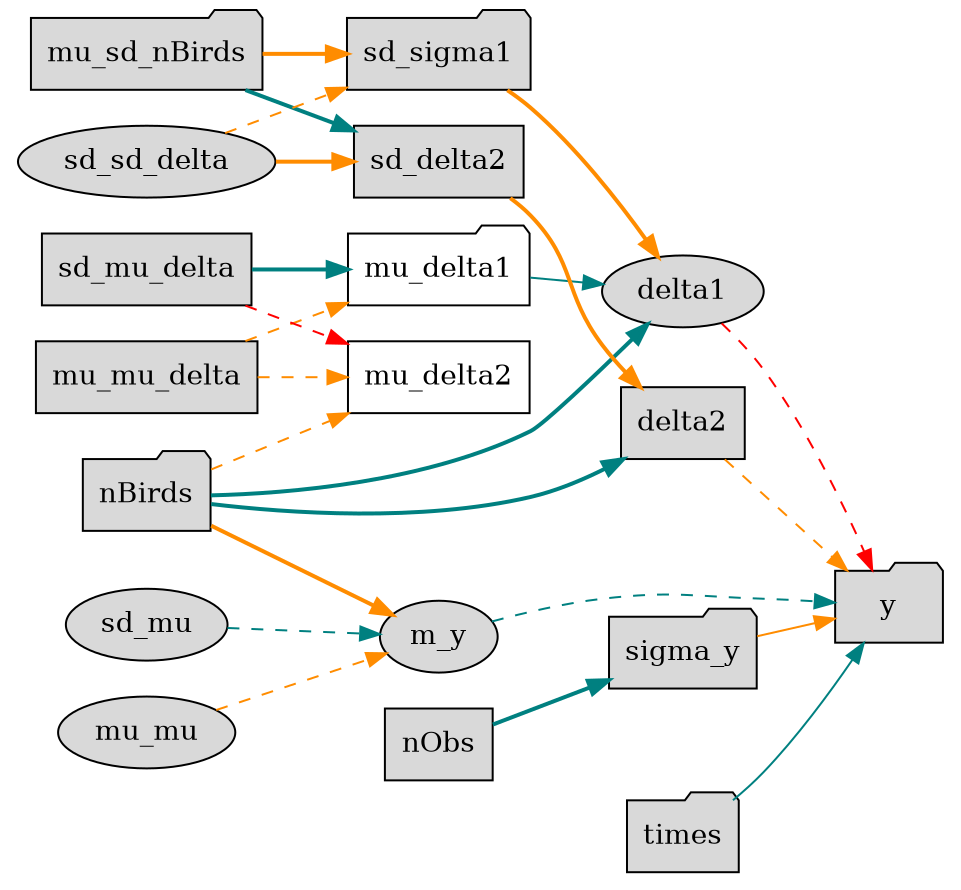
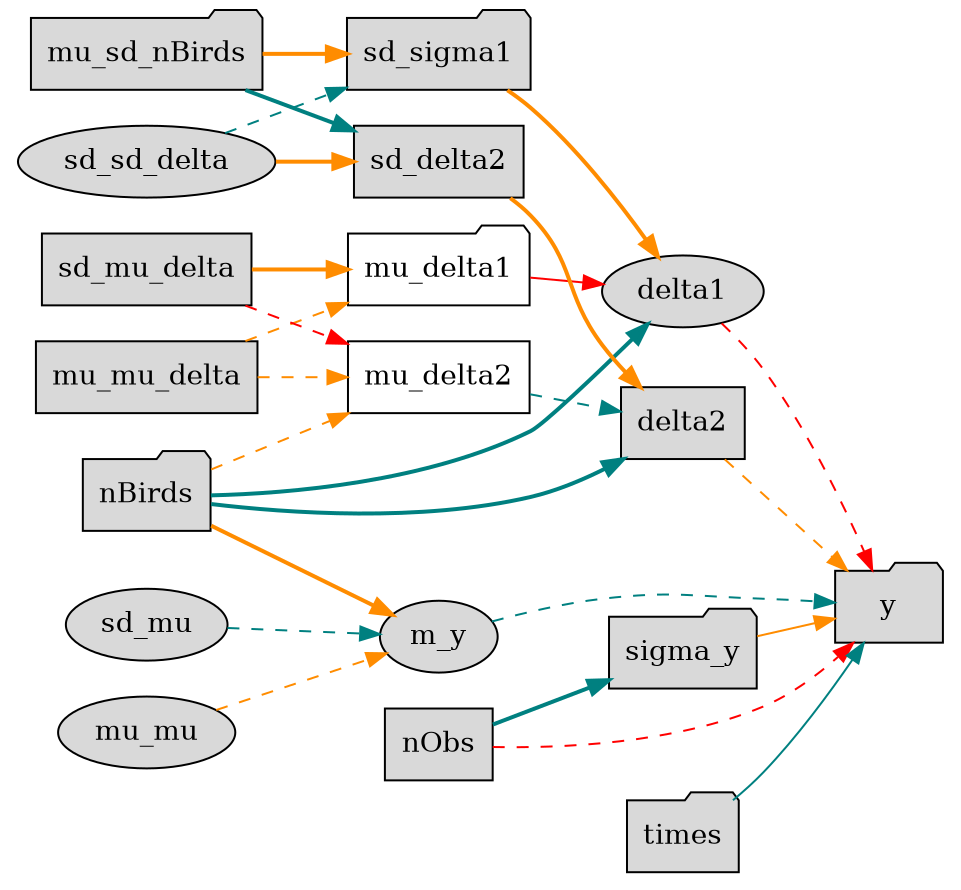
edge "sd_sd_delta" -> "sd_sigma1": color darkorange -> teal
edge "sd_mu_delta" -> "mu_delta1": color teal -> darkorange
edge "mu_delta1" -> "delta1": color teal -> red
edge "mu_delta2" -> "delta2": added
edge "nObs" -> "y": added
